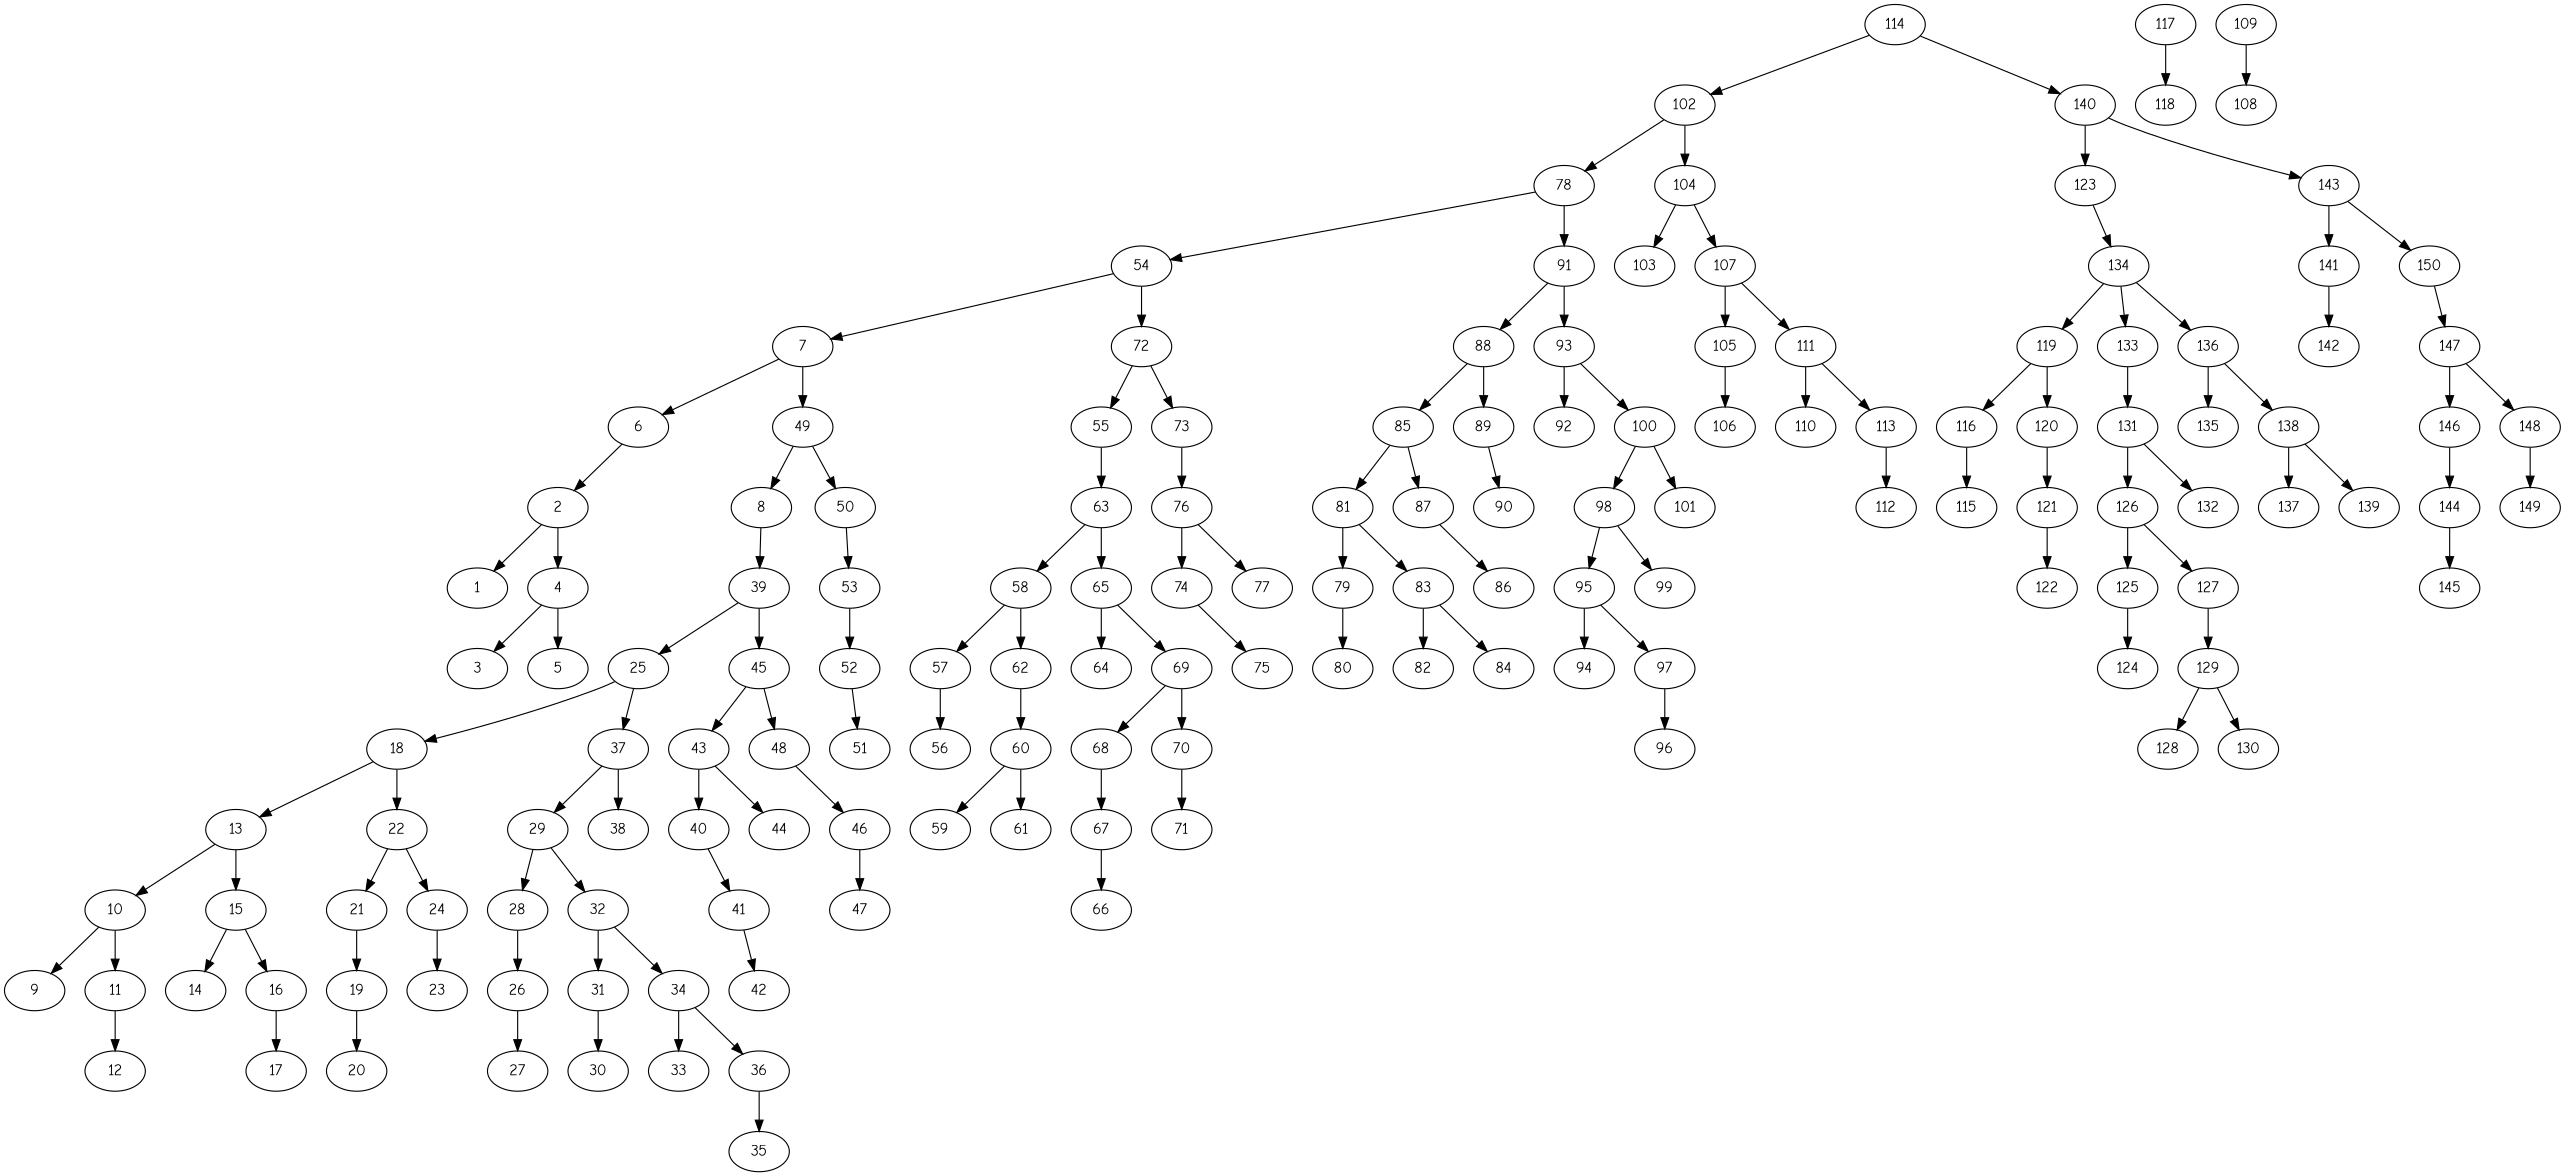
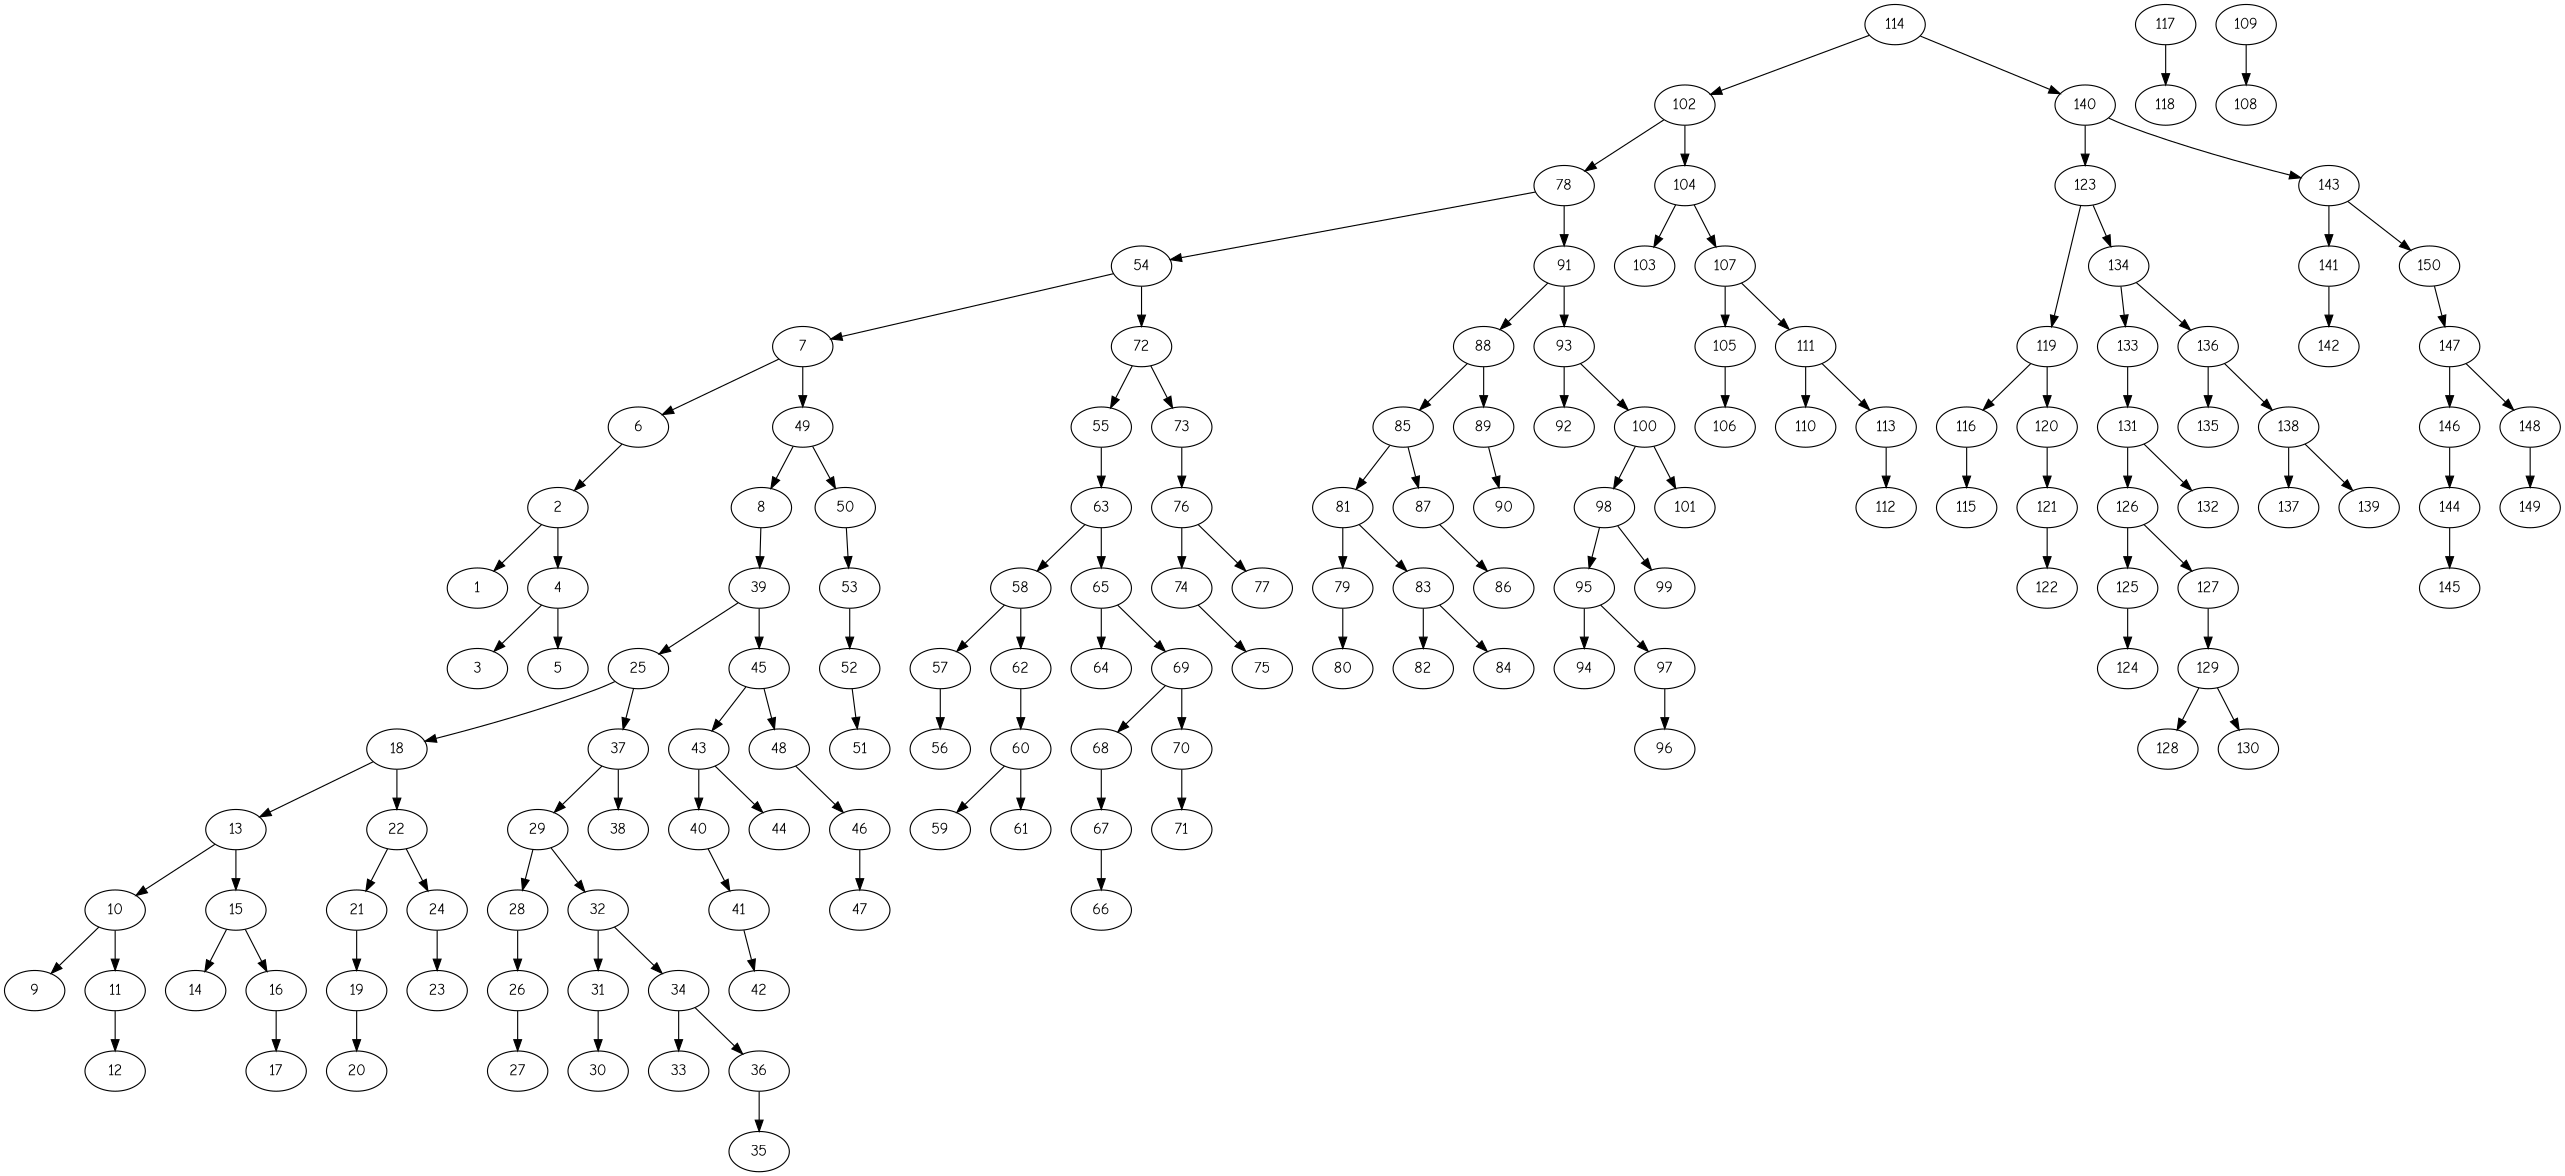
edge "134" -> "119": now "123" -> "119"
